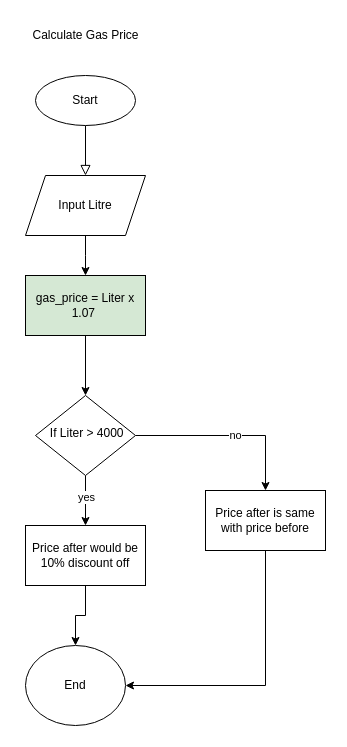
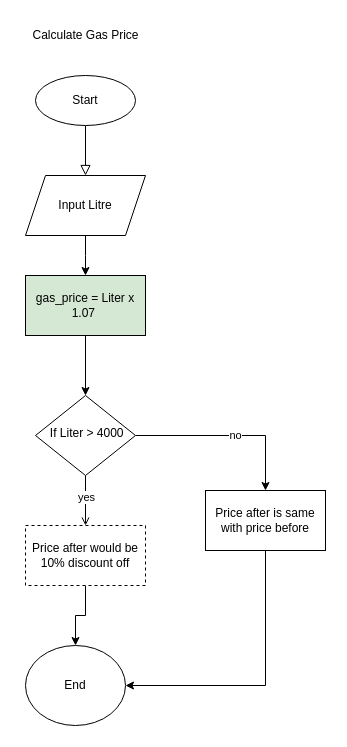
edge "If Liter > 4000" -> "Price after would be 10% discount off": arrowhead classic -> open
node "Price after would be 10% discount off": style solid -> dashed
